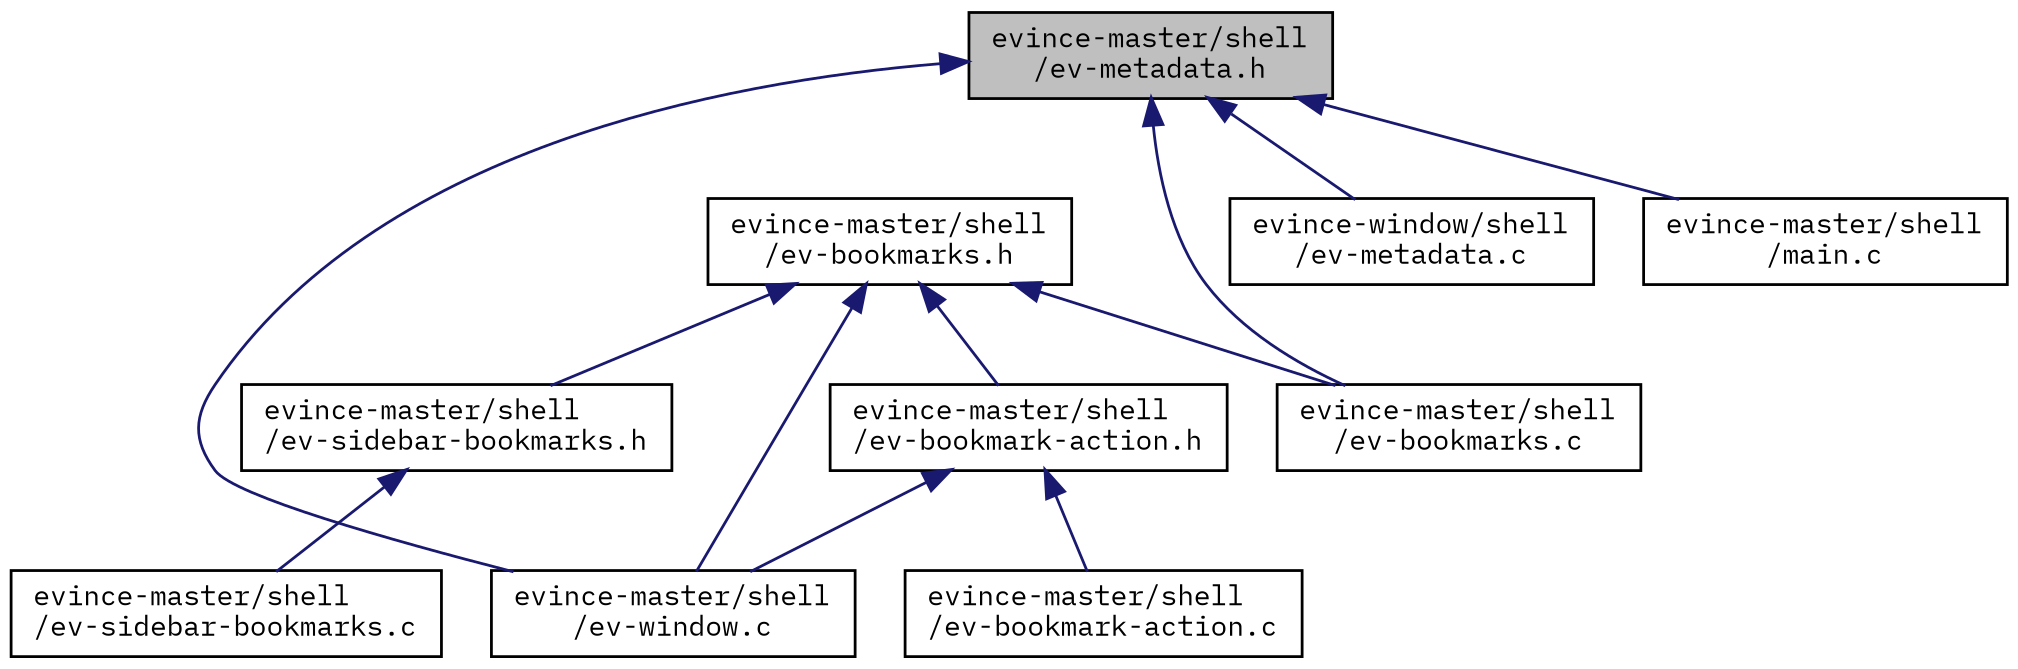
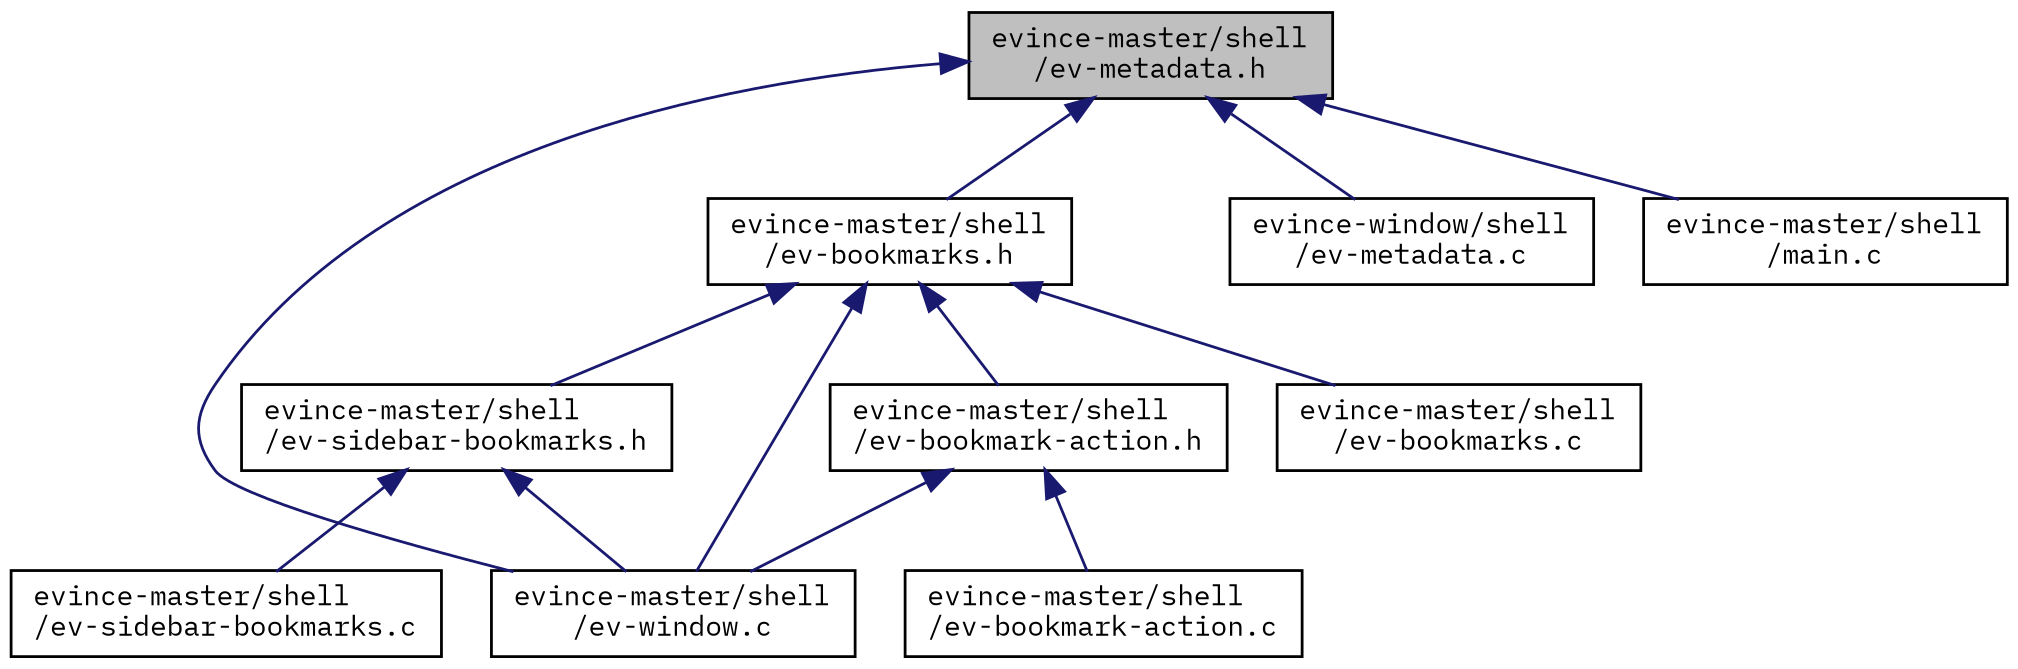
edge "evince-master/shell /ev-bookmarks.c" -> "evince-master/shell /ev-metadata.h": now "evince-master/shell /ev-bookmarks.h" -> "evince-master/shell /ev-metadata.h"
edge "evince-master/shell /ev-window.c" -> "evince-master/shell /ev-sidebar-bookmarks.h": added
